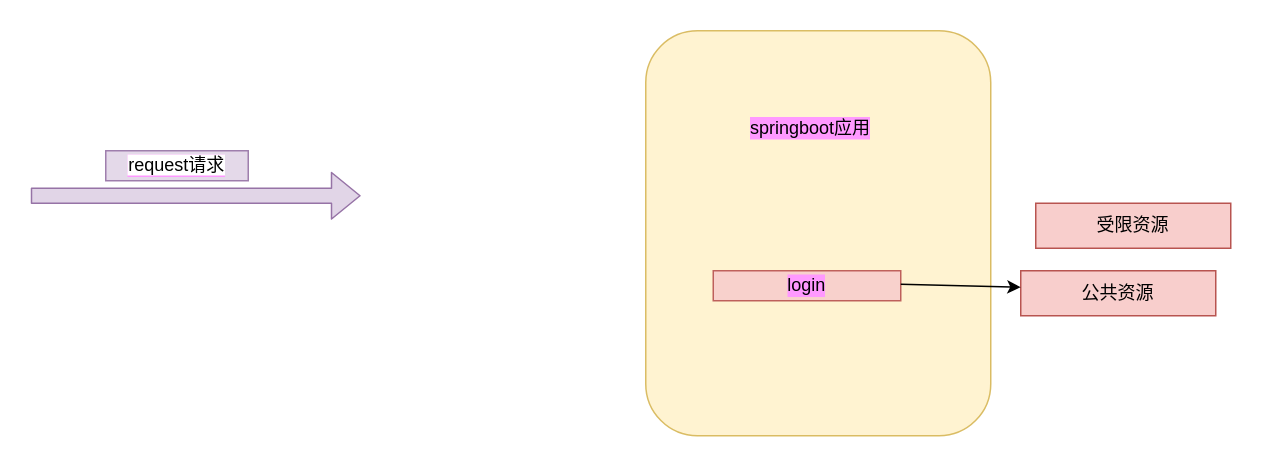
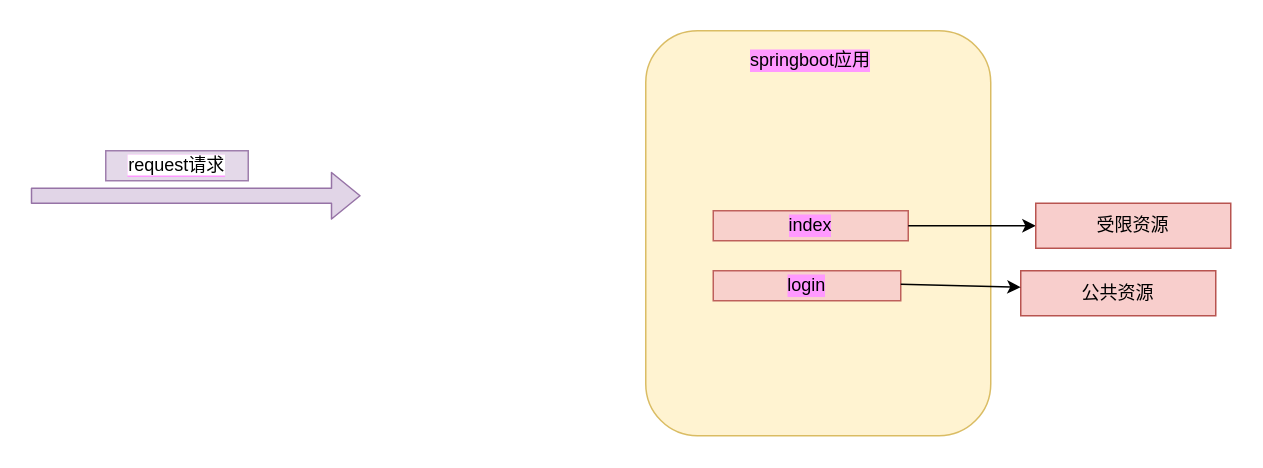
node "springboot应用": moved (811, 128) -> (811, 61)
node "index": added
edge "index" -> "受限资源": added
